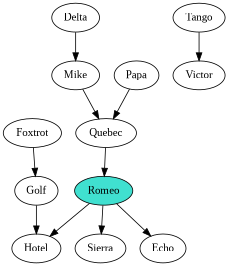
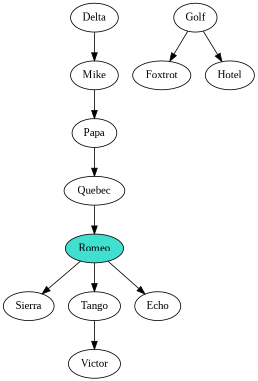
edge "Mike" -> "Quebec": now "Mike" -> "Papa"
edge "Foxtrot" -> "Golf": reversed
edge "Romeo" -> "Hotel": now "Romeo" -> "Tango"
